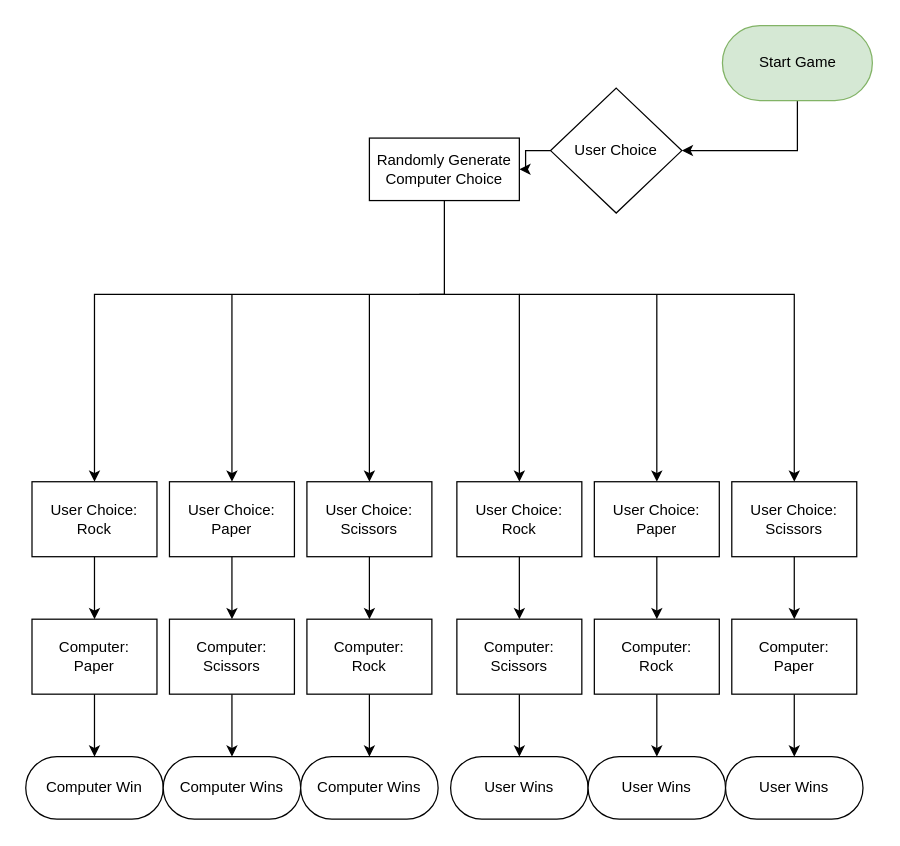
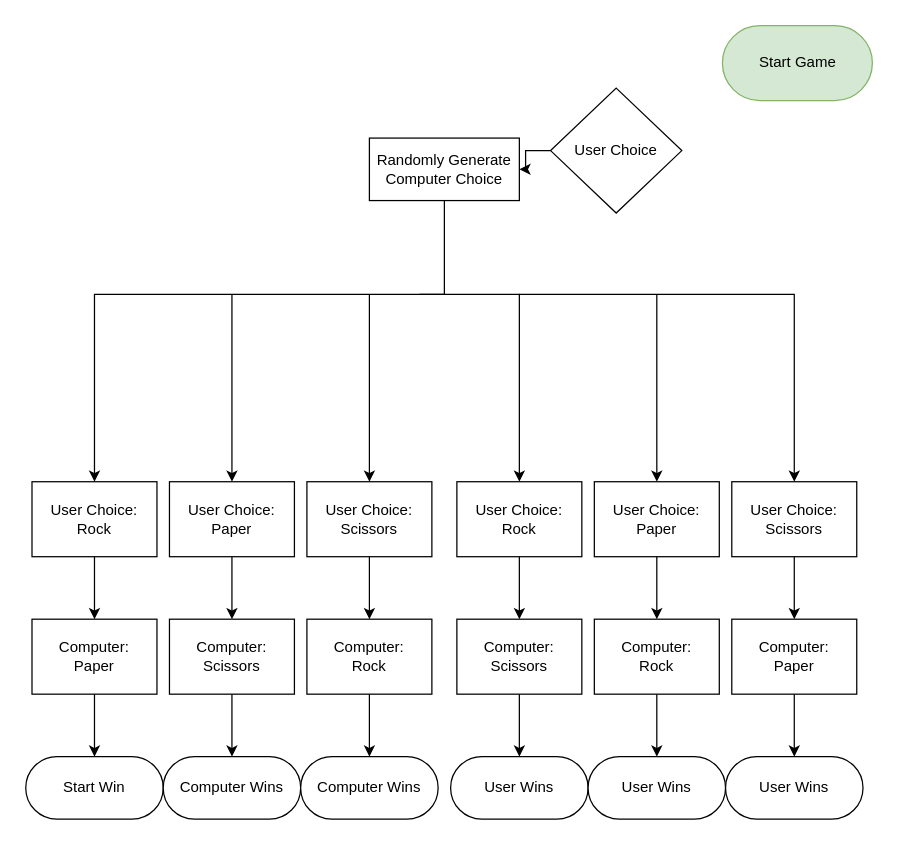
edge "Start Game" -> "User Choice": removed
node "Computer Win": label "Computer Win" -> "Start Win"
